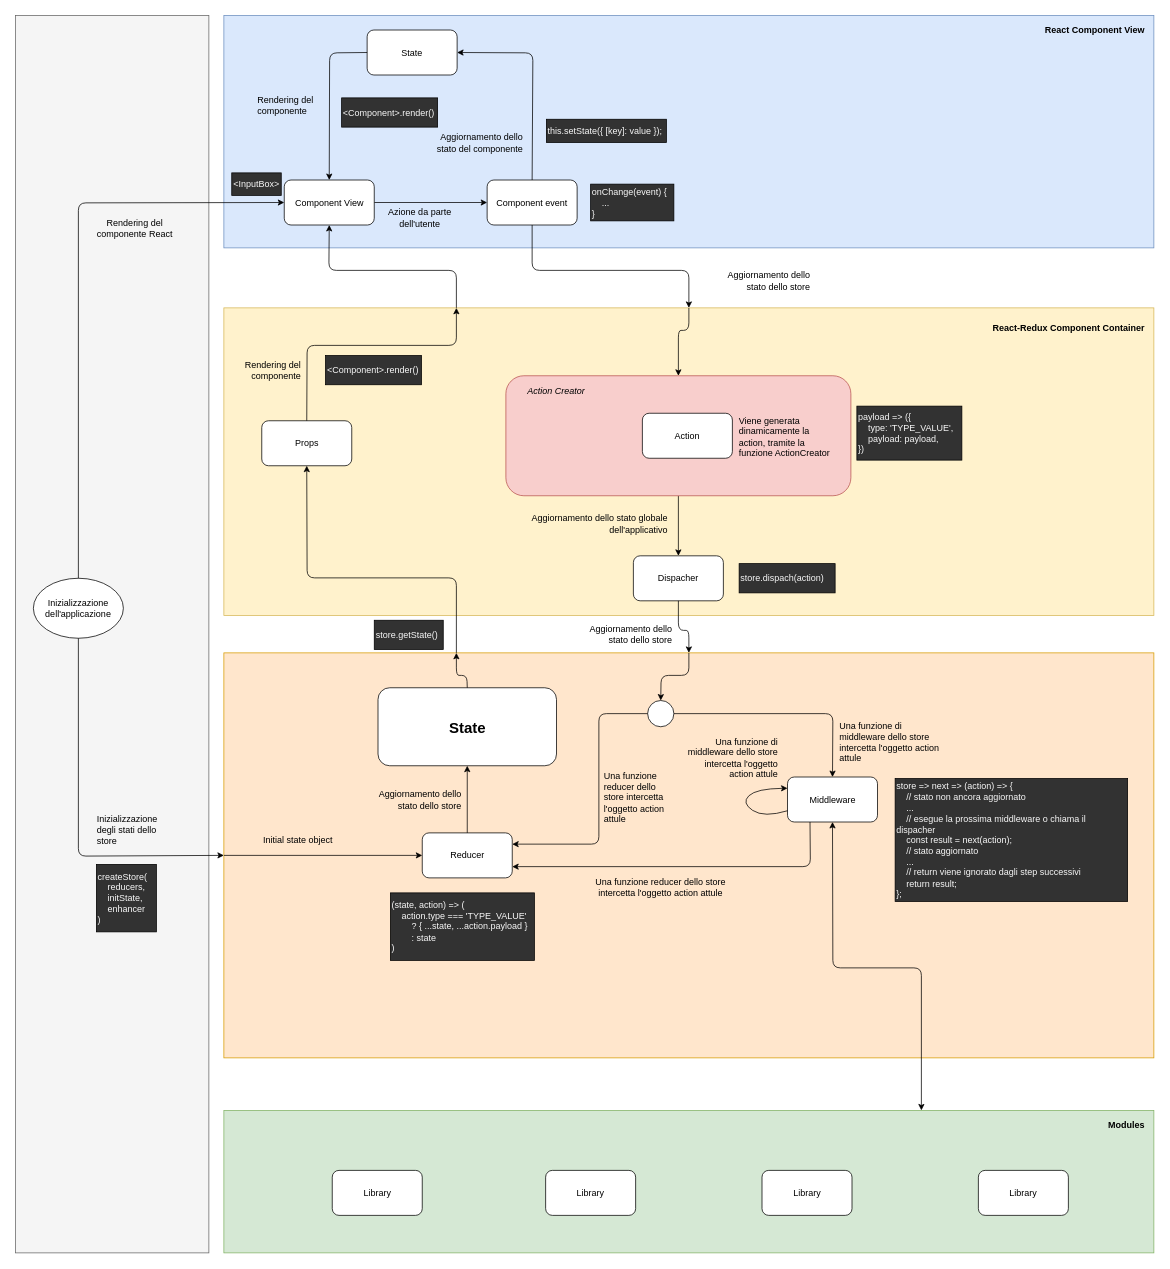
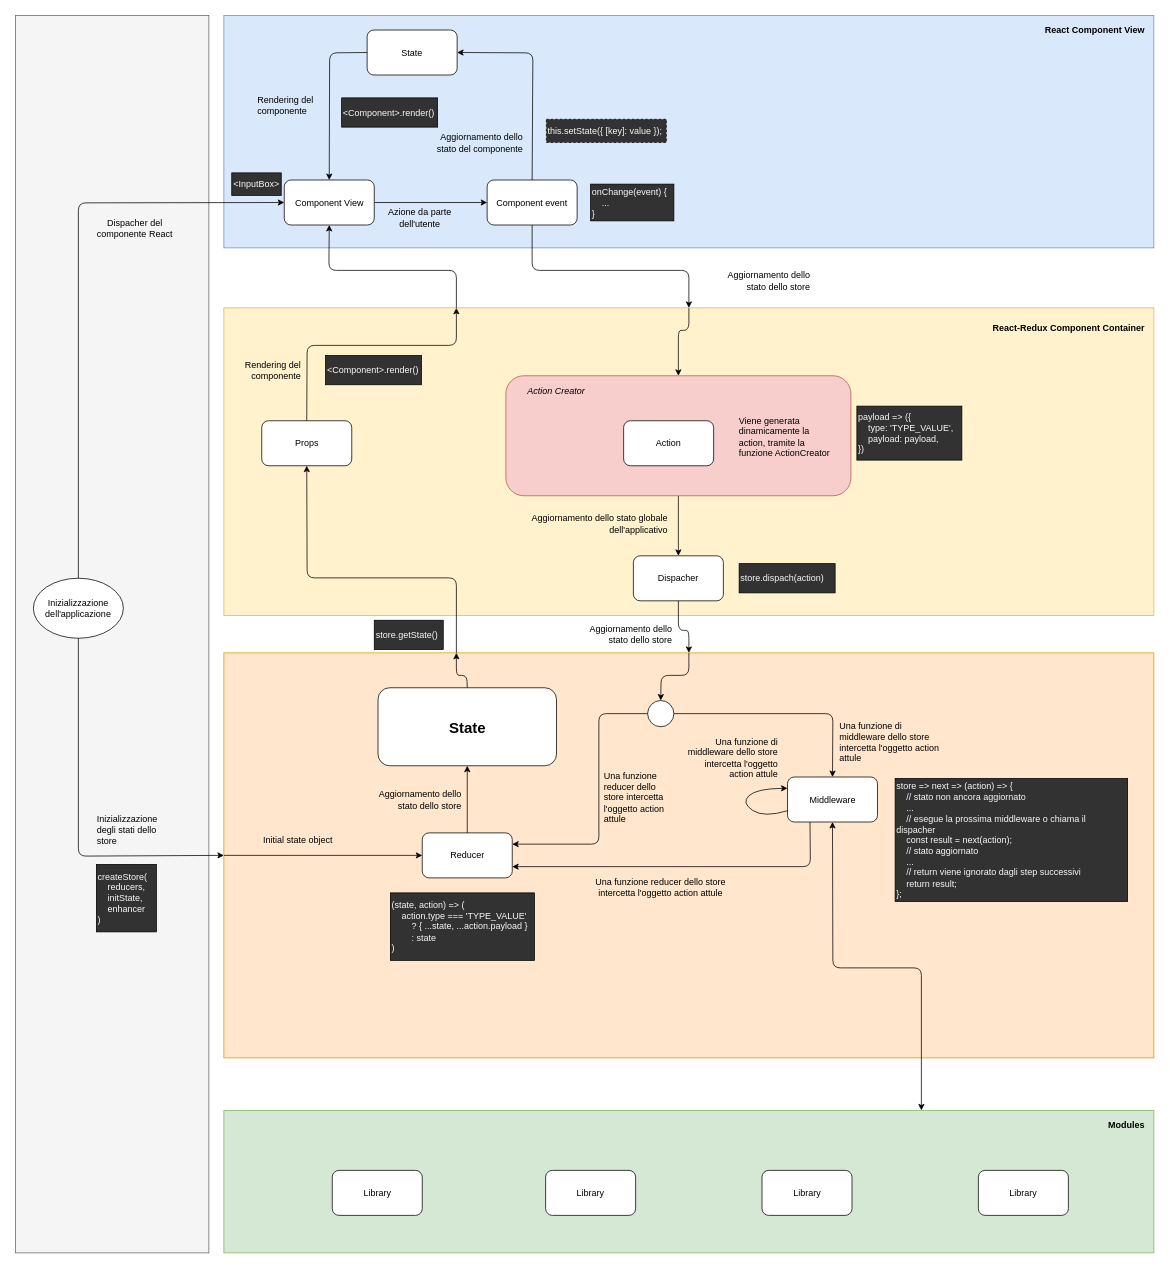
node "this.setState({ [key]: value });": style solid -> dashed
node "Rendering del componente React": label "Rendering del componente React" -> "Dispacher del componente React"
node "Action": moved (687, 436) -> (669, 443)
